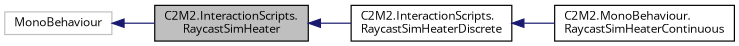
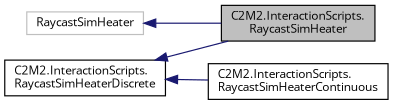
node "MonoBehaviour": label "MonoBehaviour" -> "RaycastSimHeater"
edge "C2M2.InteractionScripts. RaycastSimHeaterDiscrete" -> "C2M2.InteractionScripts. RaycastSimHeater": reversed
node "C2M2.MonoBehaviour. RaycastSimHeaterContinuous": label "C2M2.MonoBehaviour. RaycastSimHeaterContinuous" -> "C2M2.InteractionScripts. RaycastSimHeaterContinuous"
